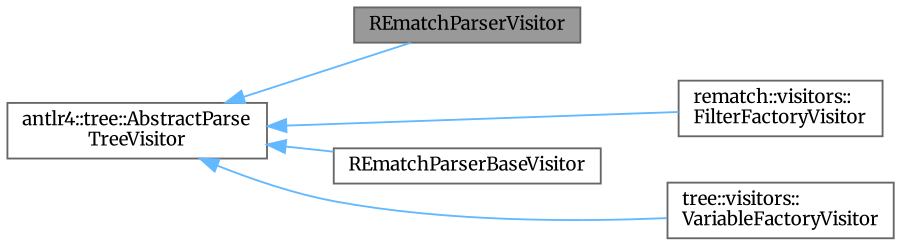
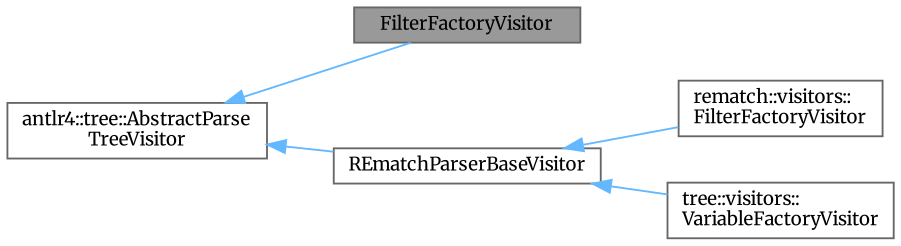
node "REmatchParserVisitor": label "REmatchParserVisitor" -> "FilterFactoryVisitor"
edge "rematch::visitors:: FilterFactoryVisitor" -> "antlr4::tree::AbstractParse TreeVisitor": now "rematch::visitors:: FilterFactoryVisitor" -> "REmatchParserBaseVisitor"
edge "tree::visitors:: VariableFactoryVisitor" -> "antlr4::tree::AbstractParse TreeVisitor": now "tree::visitors:: VariableFactoryVisitor" -> "REmatchParserBaseVisitor"
